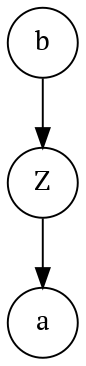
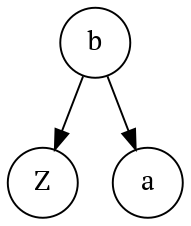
edge "Z" -> "a": now "b" -> "a"
